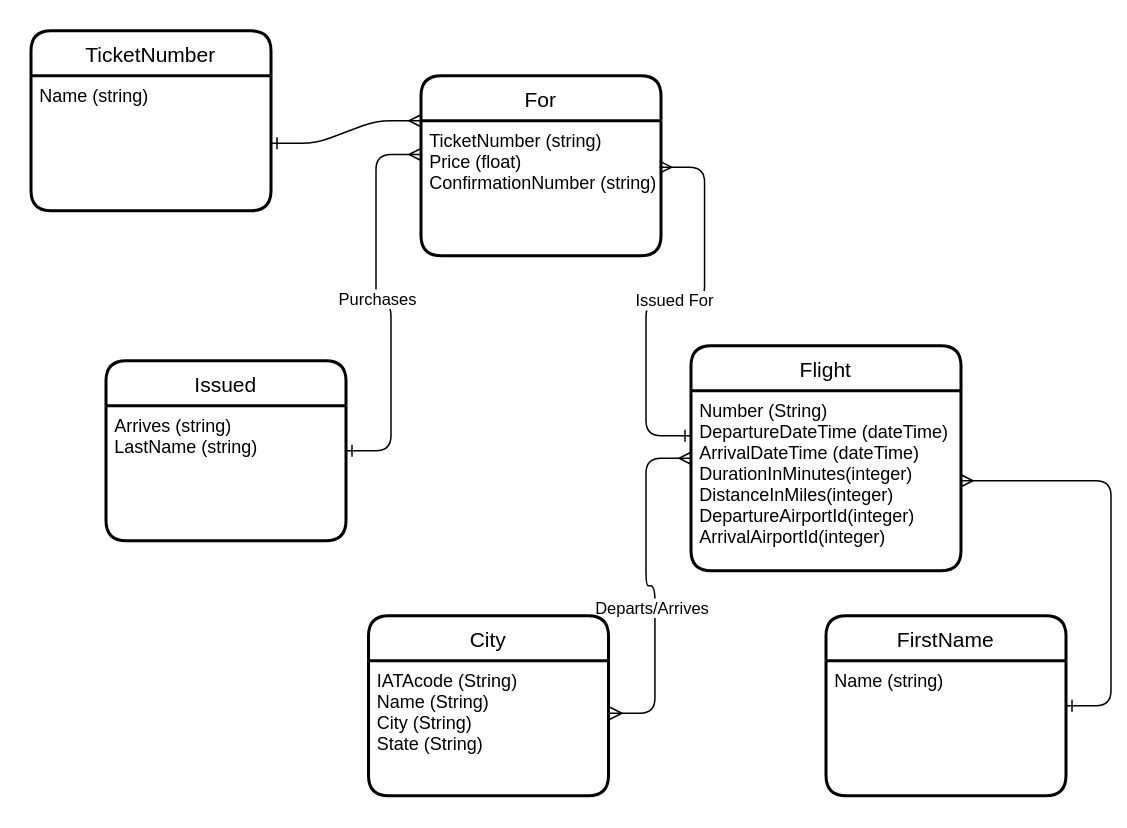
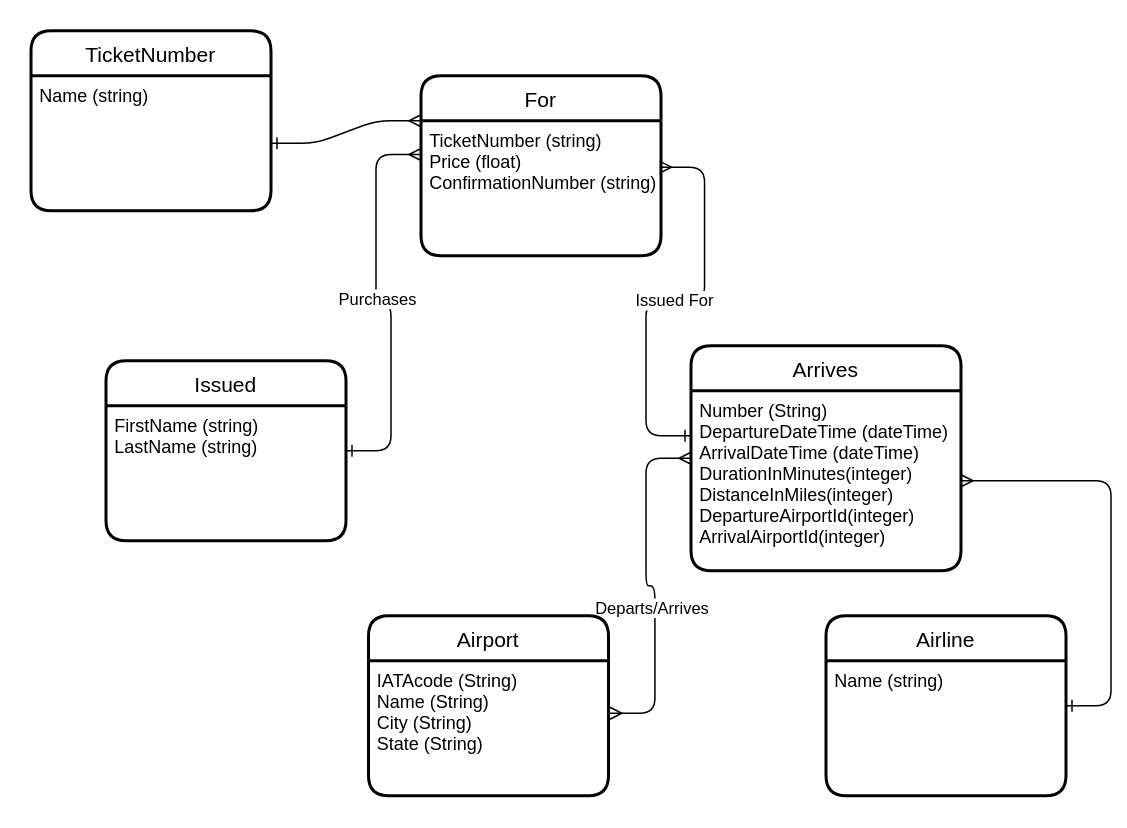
node "Flight": label "Flight" -> "Arrives"
node "Arrives (string) LastName (string)": label "Arrives (string) LastName (string)" -> "FirstName (string) LastName (string)"
node "City": label "City" -> "Airport"
node "FirstName": label "FirstName" -> "Airline"
